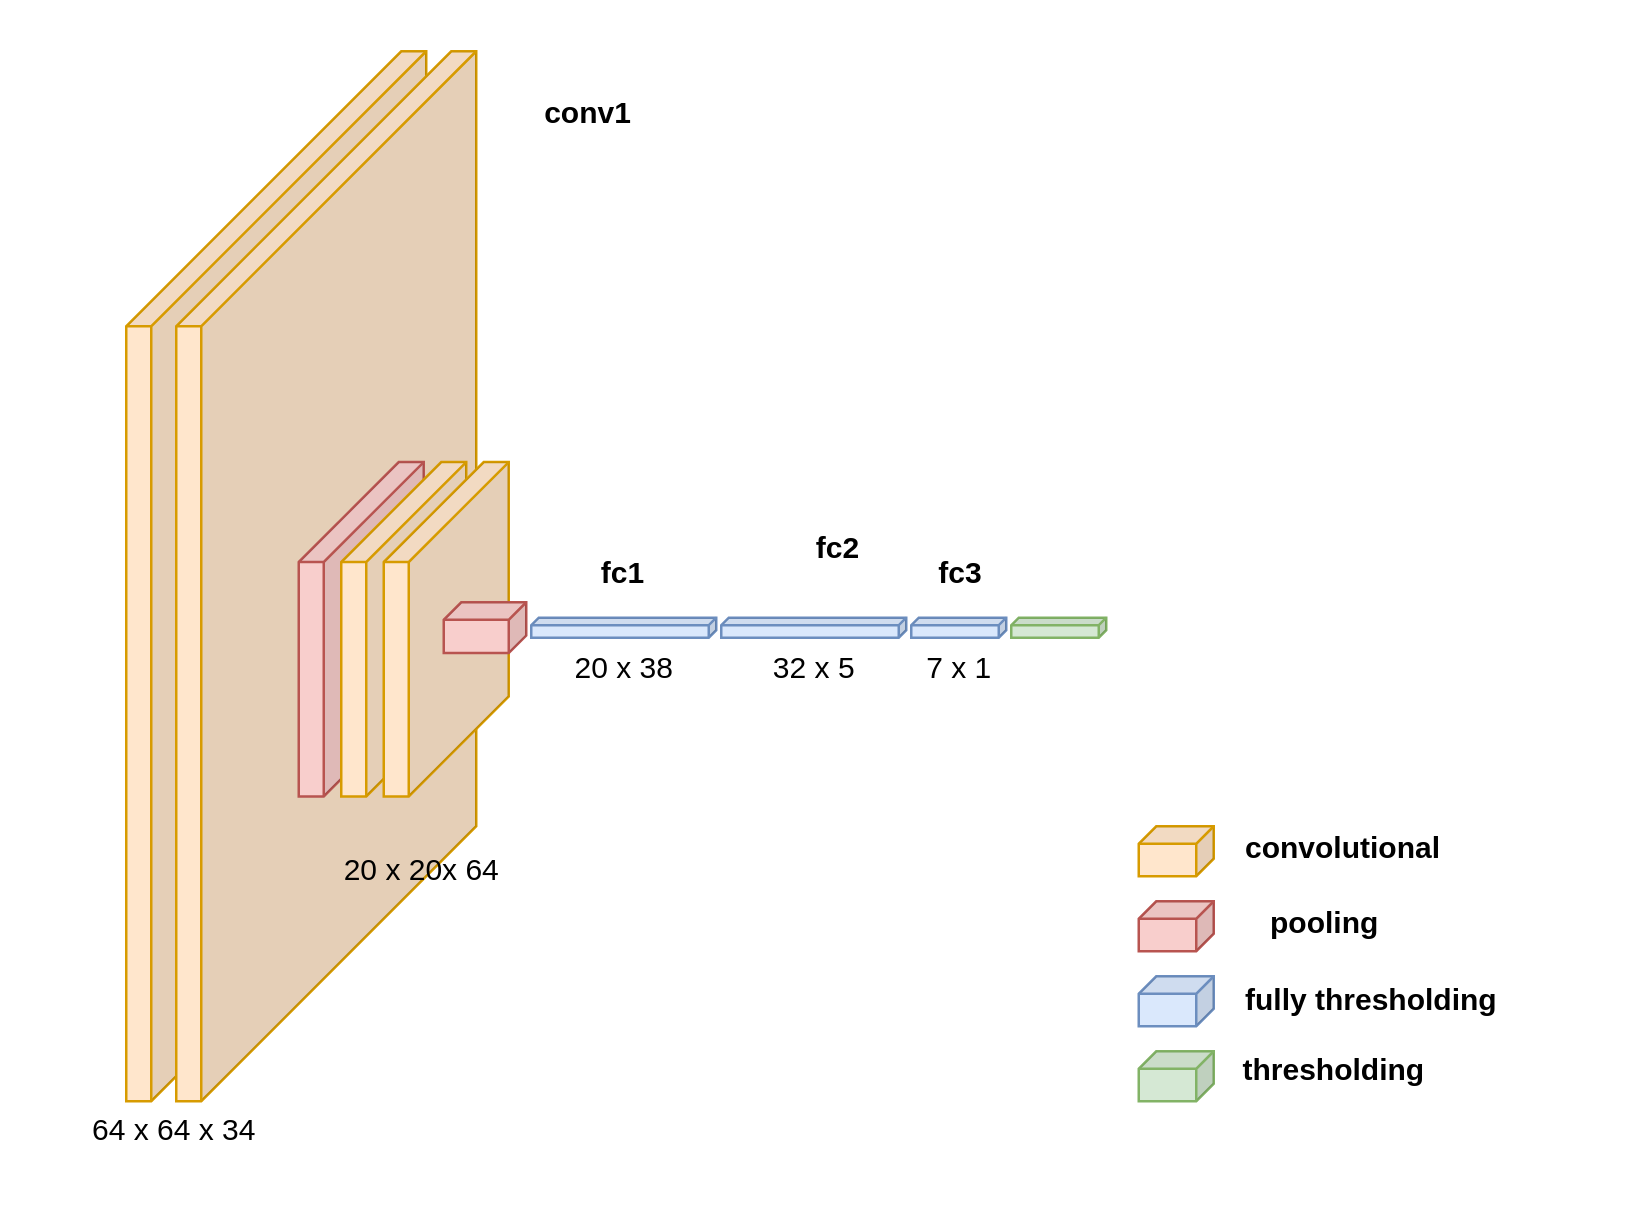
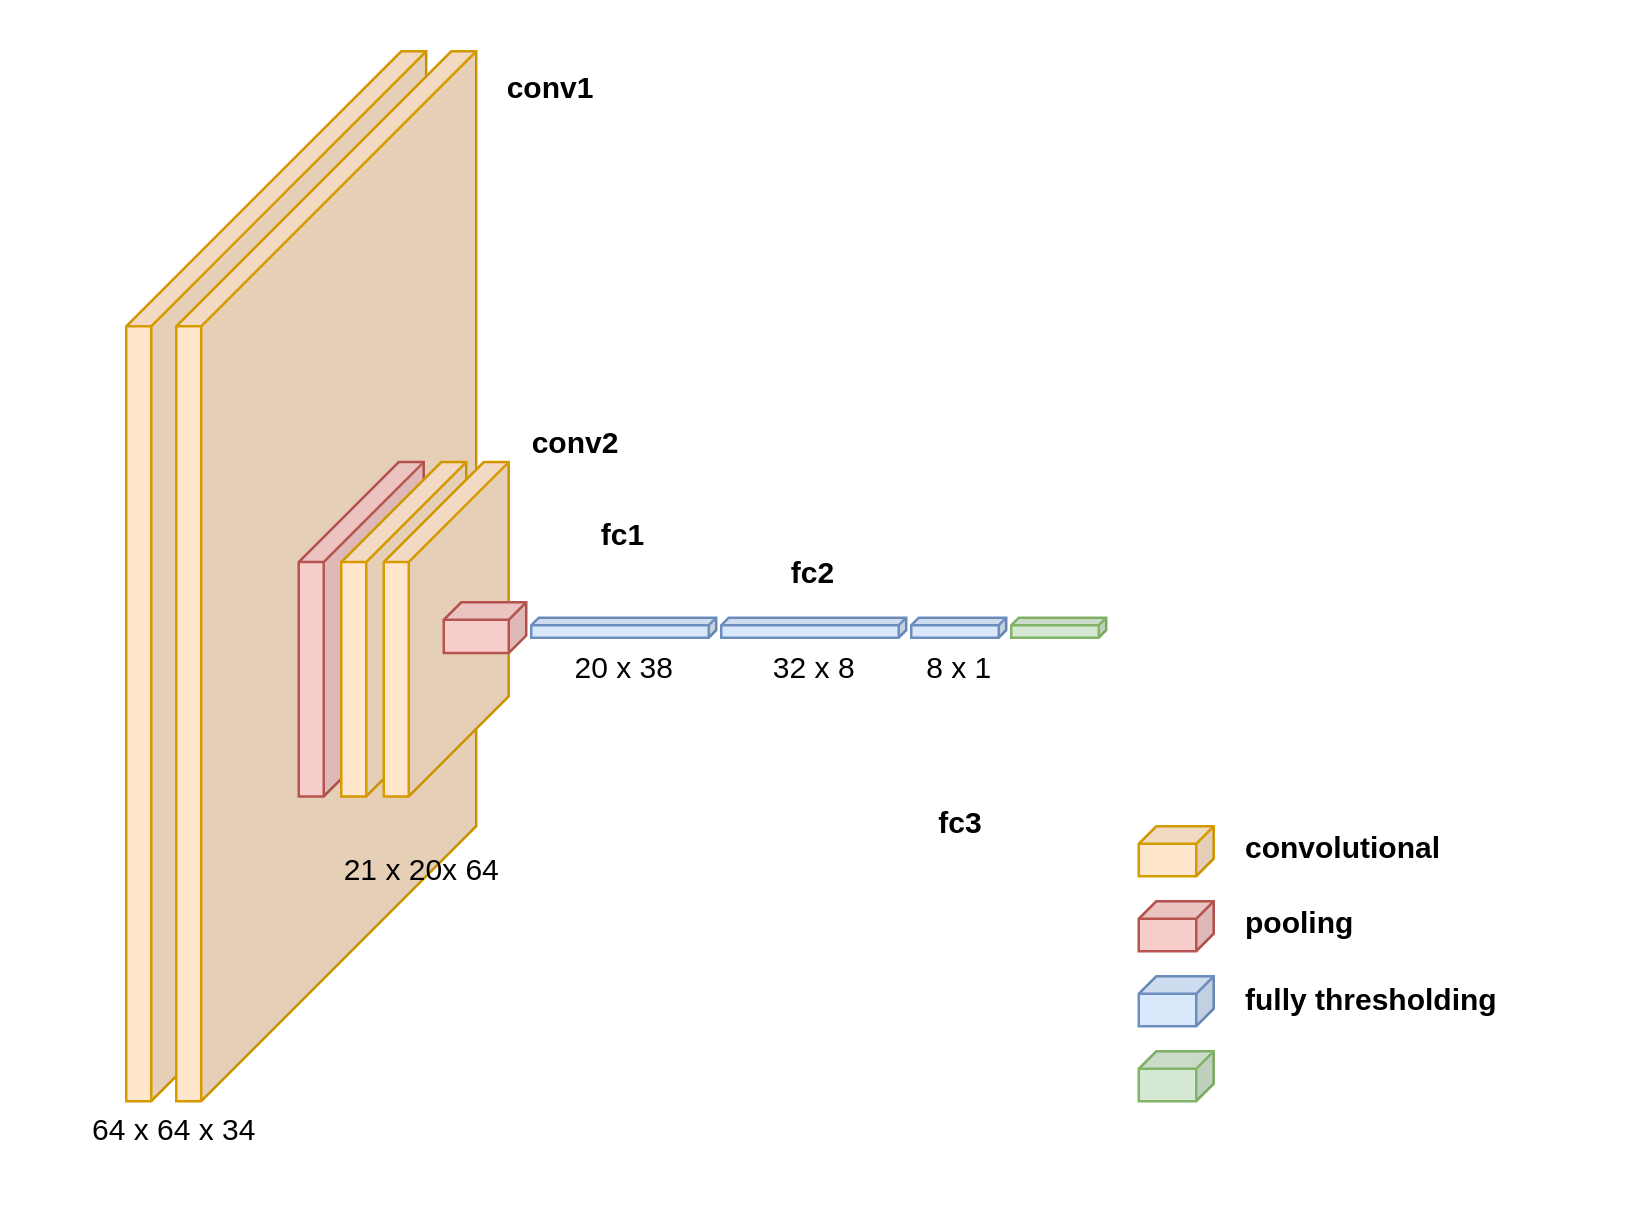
node "conv1": moved (588, 114) -> (550, 89)
node "conv2": added
node "fc2": moved (839, 549) -> (814, 574)
node "fc1": moved (624, 574) -> (624, 536)
node "fc3": moved (961, 574) -> (961, 824)
node "32 x 5": label "32 x 5" -> "32 x 8"
node "7 x 1": label "7 x 1" -> "8 x 1"
node "20 x 20x 64": label "20 x 20x 64" -> "21 x 20x 64"
node "pooling": moved (1439, 924) -> (1414, 924)
node "thresholding": removed
